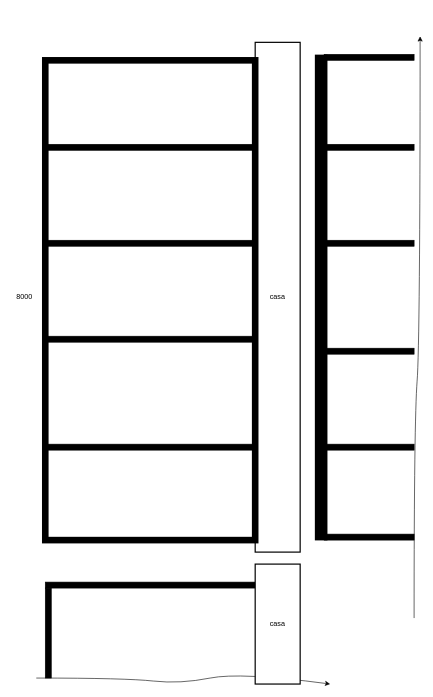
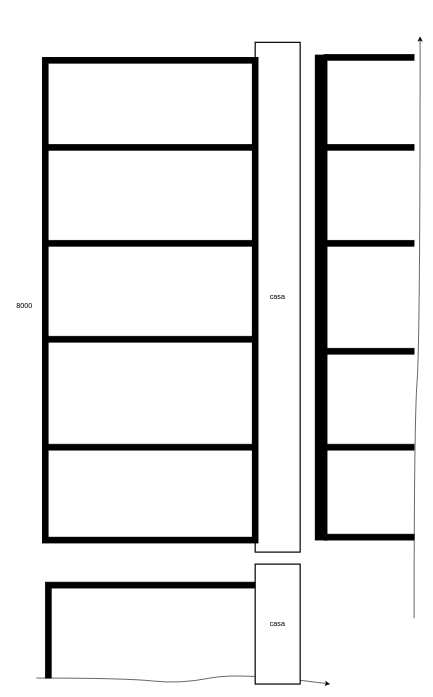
node "8000": moved (24, 297) -> (24, 306)
